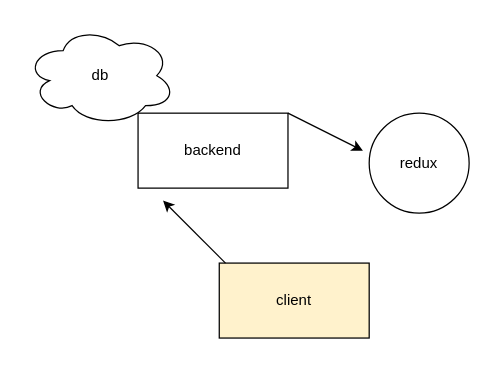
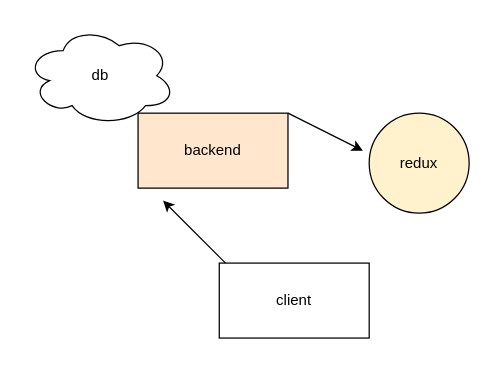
node "backend": fillcolor #ffffff -> #ffe6cc
node "redux": fillcolor #ffffff -> #fff2cc
node "client": fillcolor #fff2cc -> #ffffff
